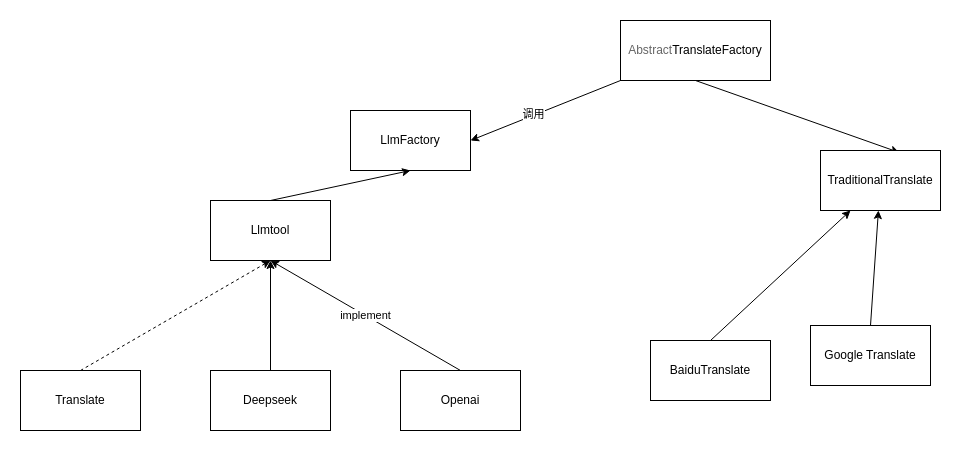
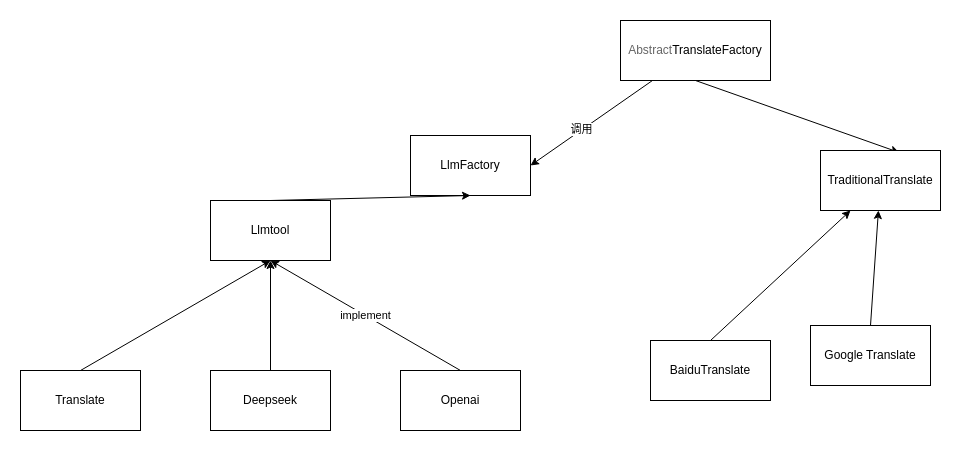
node "LlmFactory": moved (411, 141) -> (471, 166)
edge "Translate" -> "Llmtool": style dashed -> solid
